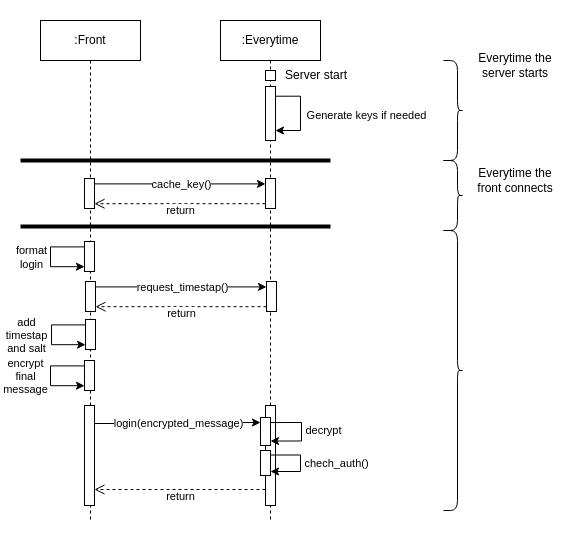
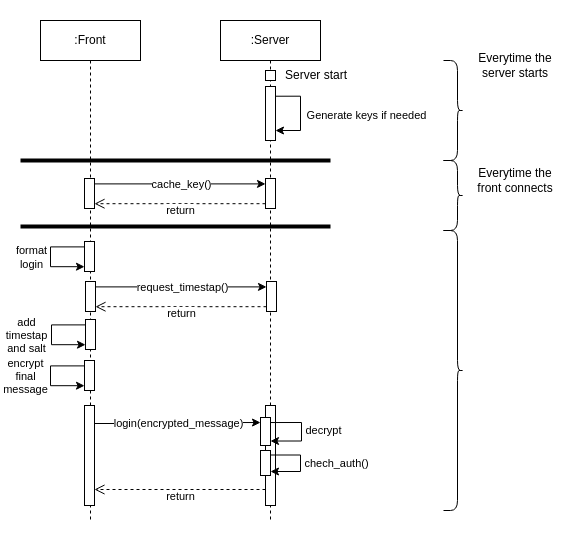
node ":Everytime": label ":Everytime" -> ":Server"
